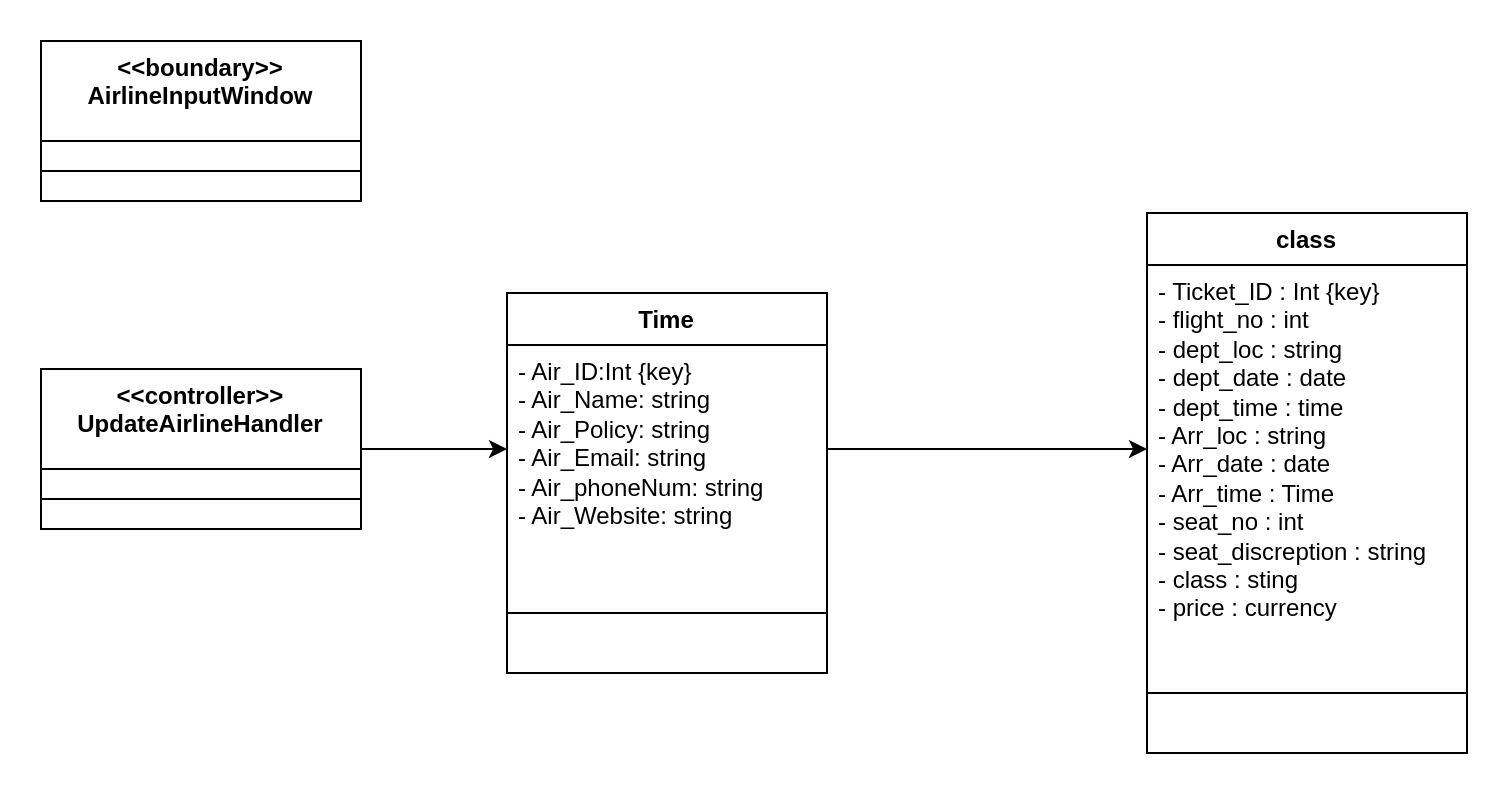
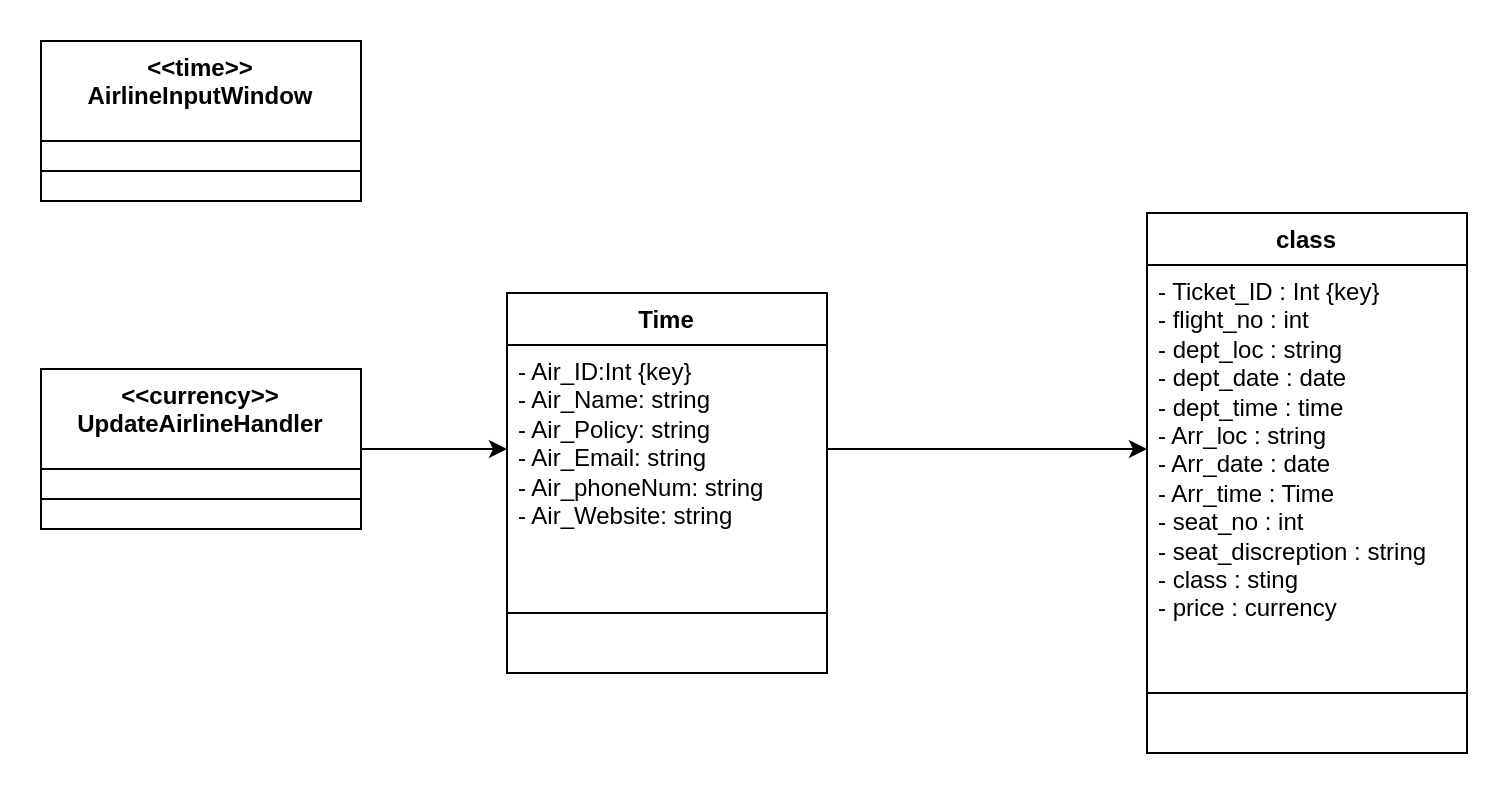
node "<<boundary>> AirlineInputWindow": label "<<boundary>> AirlineInputWindow" -> "<<time>> AirlineInputWindow"
node "<<controller>> UpdateAirlineHandler": label "<<controller>> UpdateAirlineHandler" -> "<<currency>> UpdateAirlineHandler"
